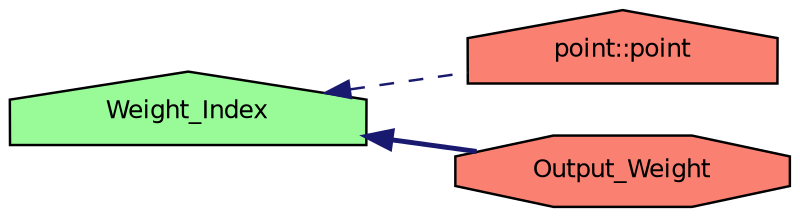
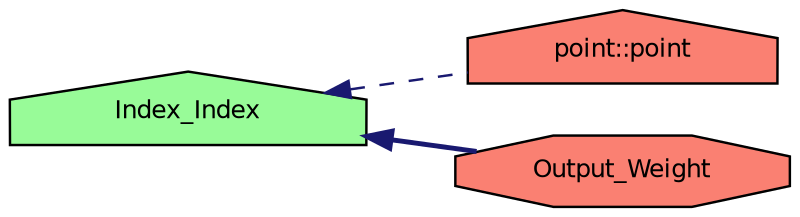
node "Weight_Index": label "Weight_Index" -> "Index_Index"
